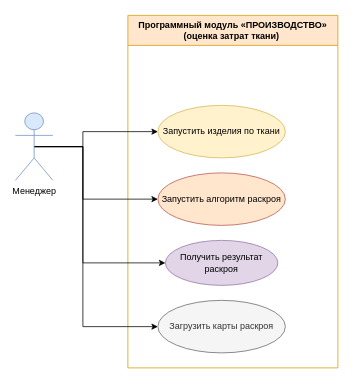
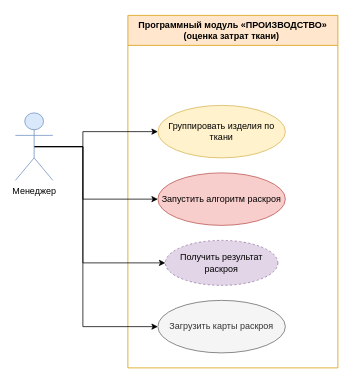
node "Запустить изделия по ткани": label "Запустить изделия по ткани" -> "Группировать изделия по ткани"
node "Запустить алгоритм раскроя": fillcolor #ffe6cc -> #f8cecc
node "Получить результат раскроя": style solid -> dashed
